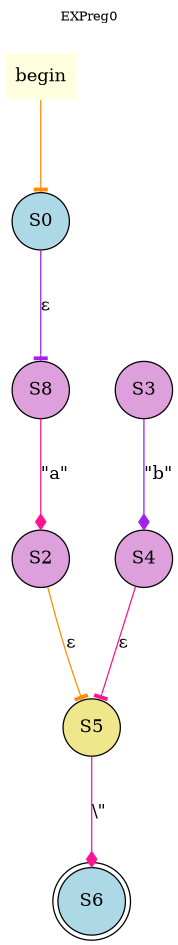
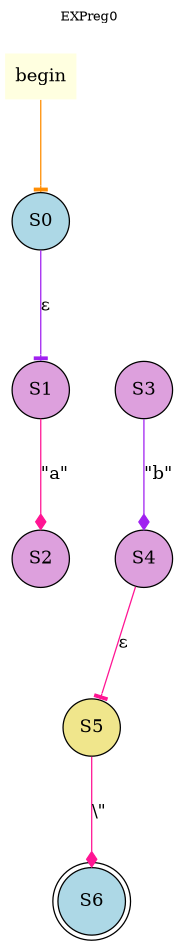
node "S8": label "S8" -> "S1"
edge "S2" -> "S5": removed, label "ε"
